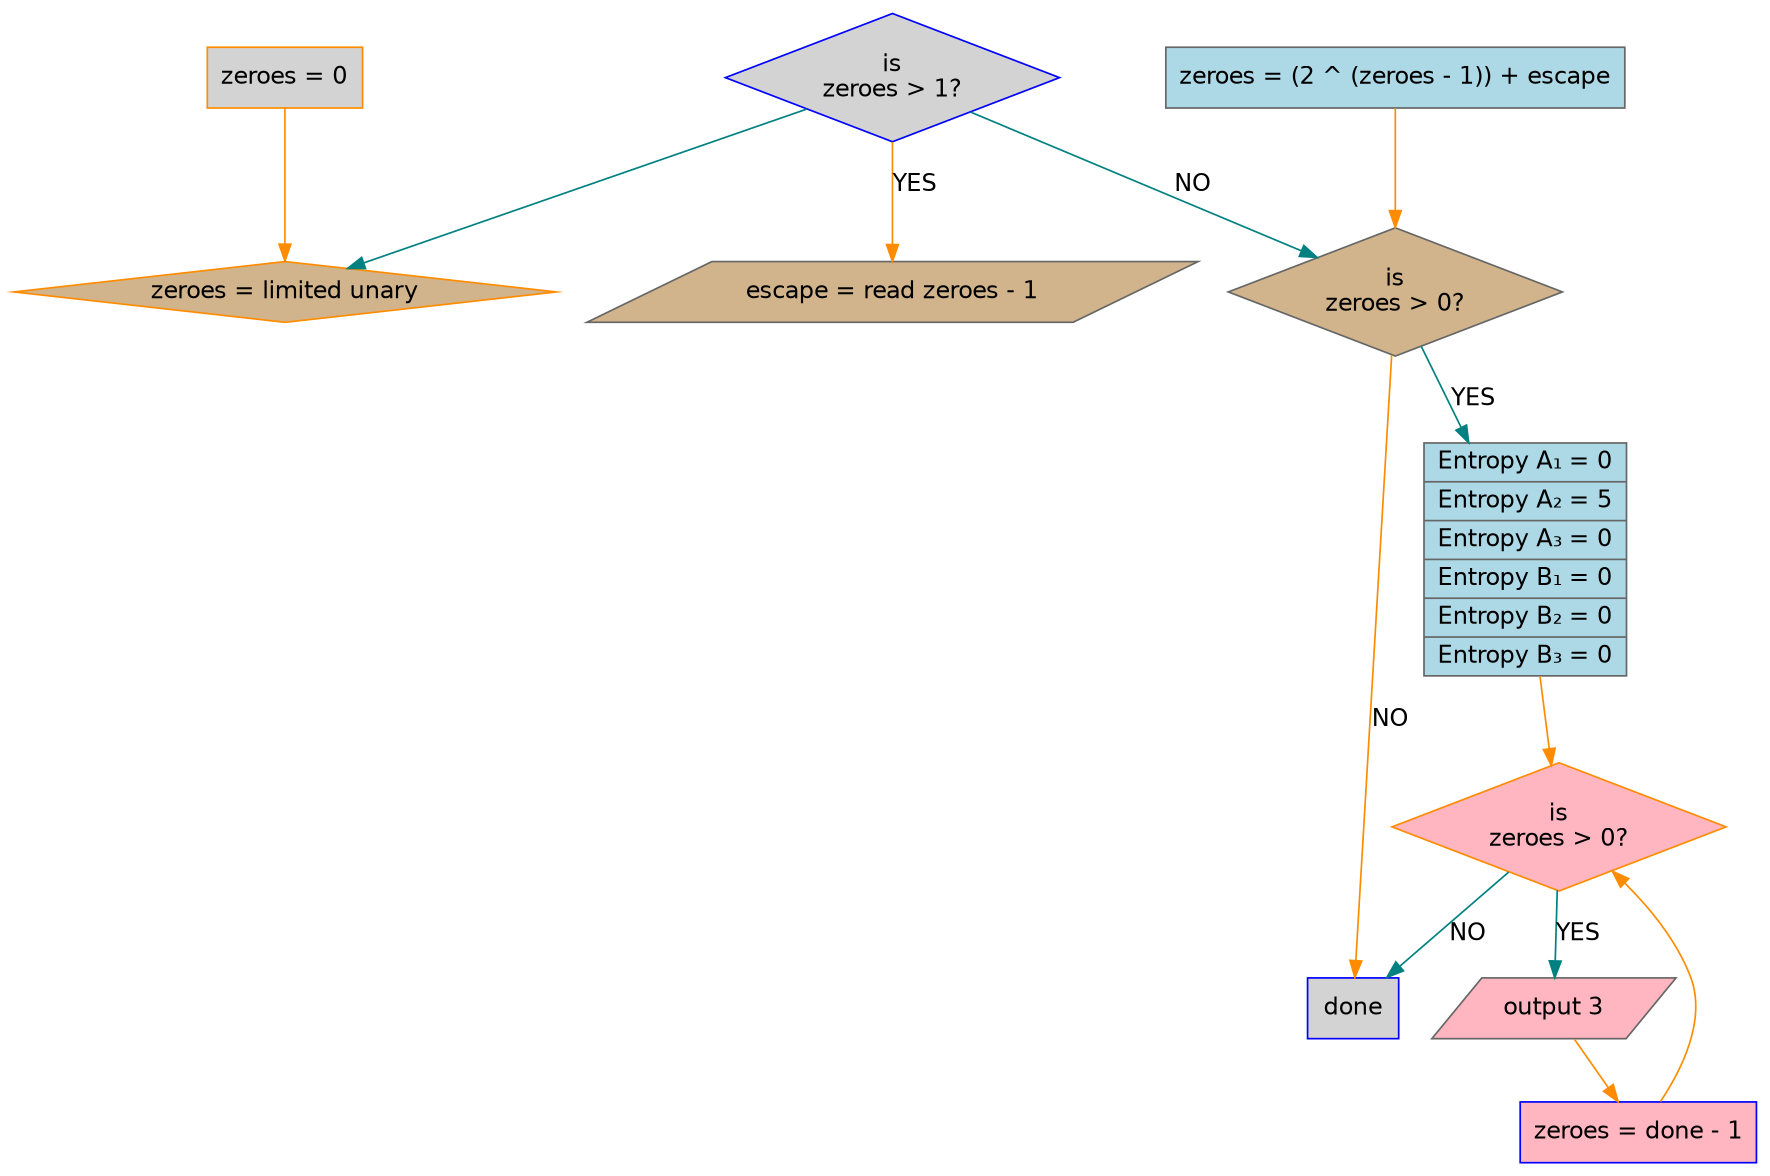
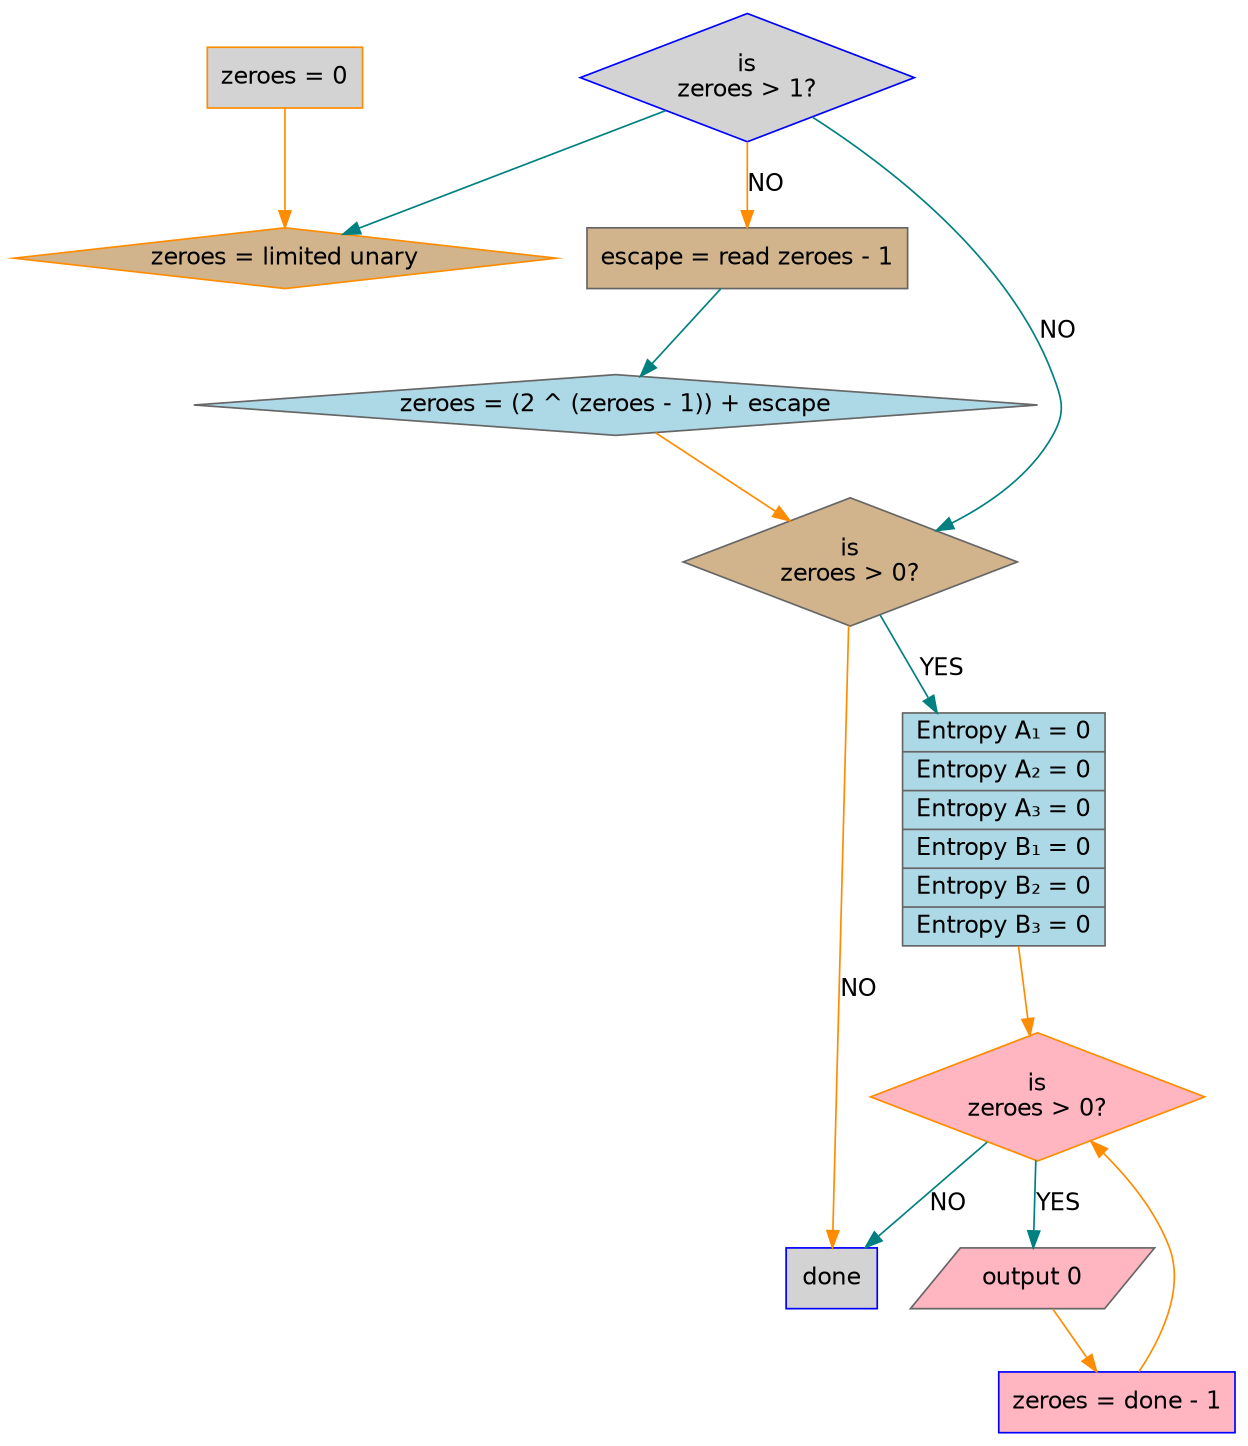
node "zeroes = (2 ^ (zeroes - 1)) + escape": shape box -> diamond
edge "is zeroes > 1?" -> "escape = read zeroes - 1": label "YES" -> "NO"
node "escape = read zeroes - 1": shape parallelogram -> box
edge "escape = read zeroes - 1" -> "zeroes = (2 ^ (zeroes - 1)) + escape": added
node "Entropy A₁ = 0": text "Entropy A₂ = 5" -> "Entropy A₂ = 0"
node "output 3": label "output 3" -> "output 0"
